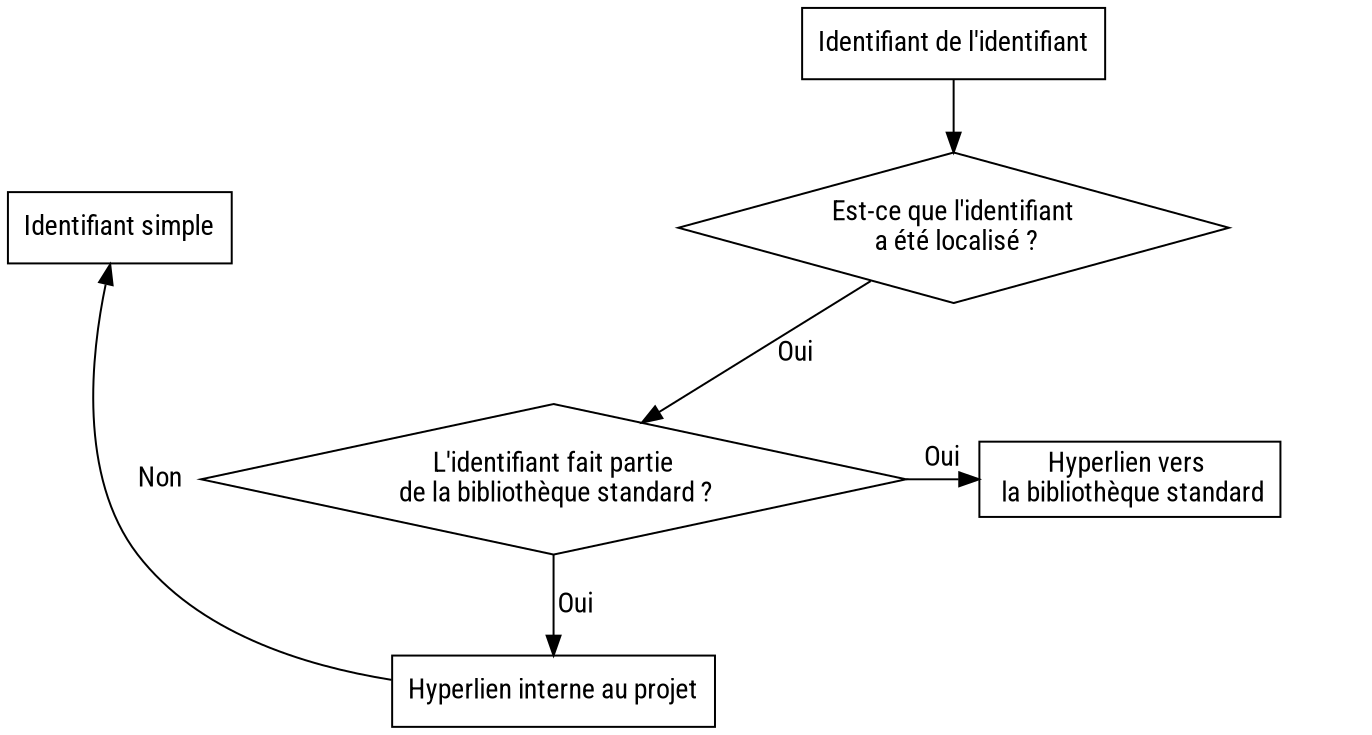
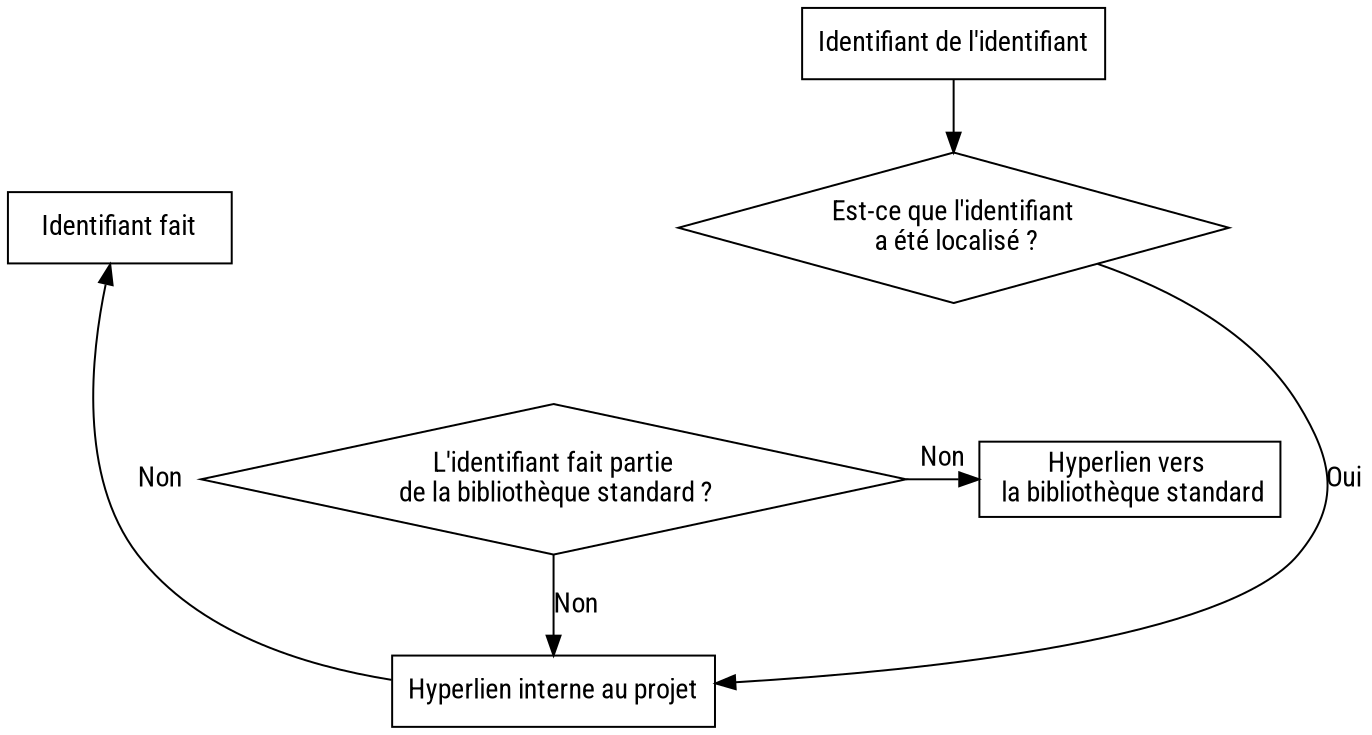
node "Identifiant simple": label "Identifiant simple" -> "Identifiant fait"
edge "Est-ce que l'identifiant a été localisé ?" -> "L'identifiant fait partie de la bibliothèque standard ?": now "Est-ce que l'identifiant a été localisé ?" -> "Hyperlien interne au projet"
edge "L'identifiant fait partie de la bibliothèque standard ?" -> "Hyperlien vers la bibliothèque standard": label "Oui" -> "Non"
edge "L'identifiant fait partie de la bibliothèque standard ?" -> "Hyperlien interne au projet": label "Oui" -> "Non"
